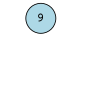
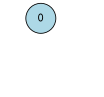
node "9": label "9" -> "0"
